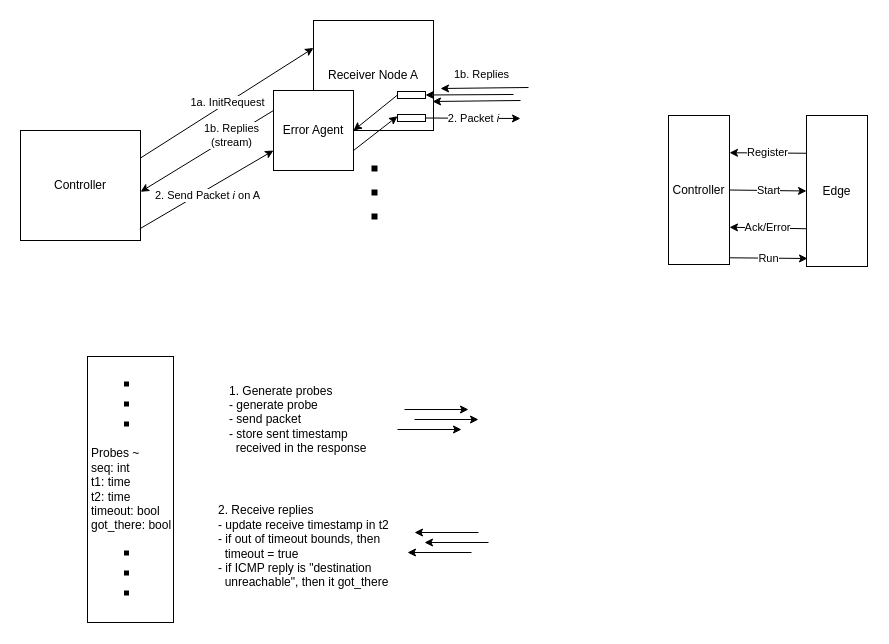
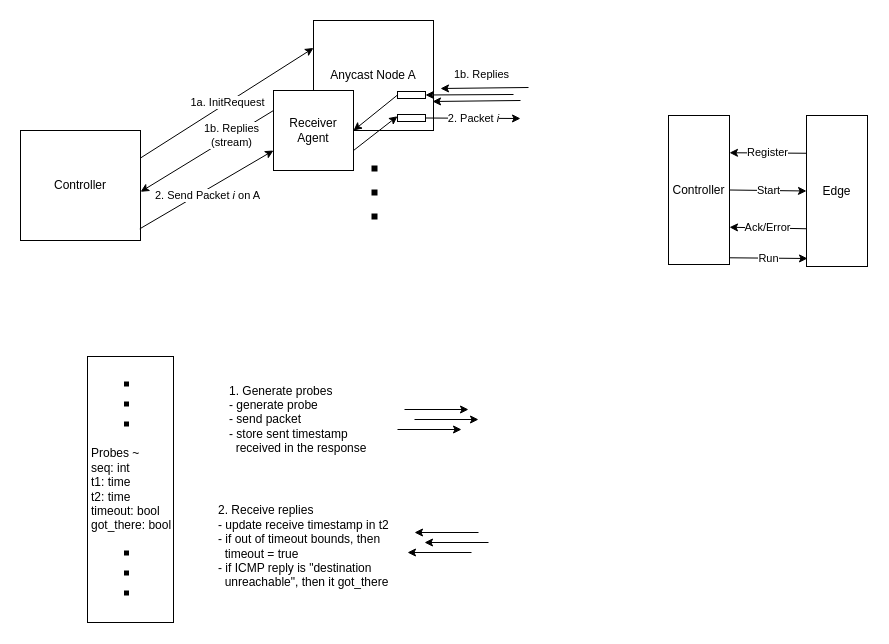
node "Receiver Node A": label "Receiver Node A" -> "Anycast Node A"
node "Error Agent": label "Error Agent" -> "Receiver Agent"
